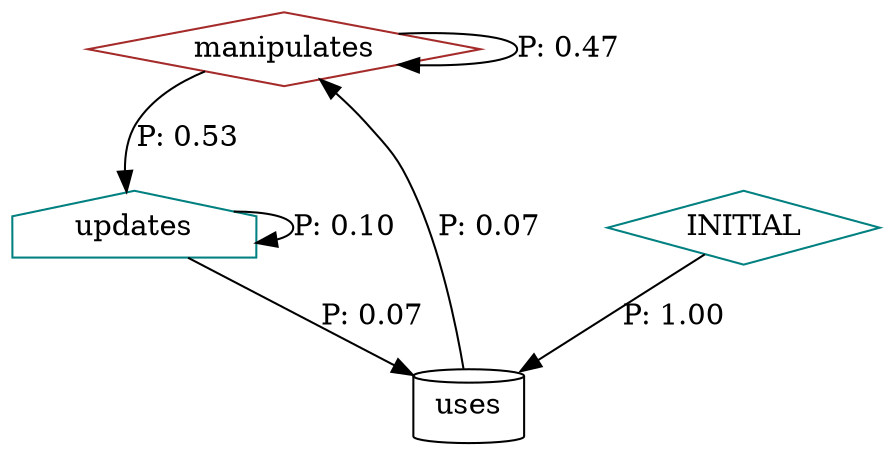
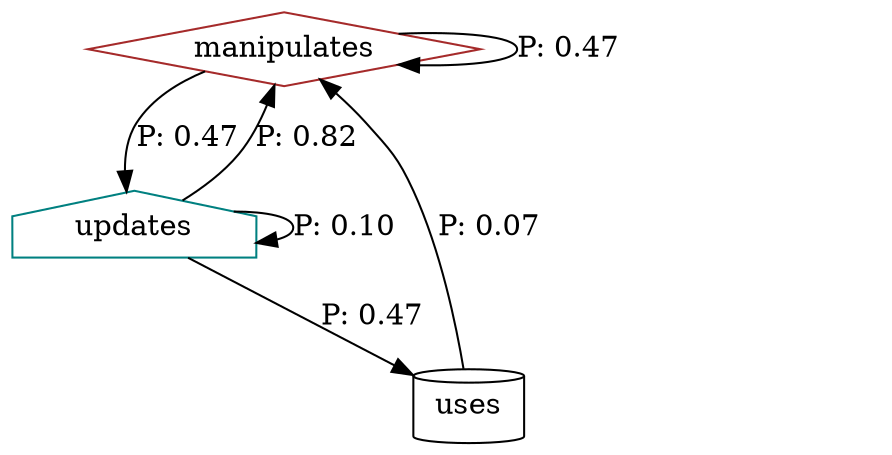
edge "manipulates" -> "updates": label "P: 0.53" -> "P: 0.47"
edge "updates" -> "manipulates": added, label "P: 0.82"
node "INITIAL": removed
edge "updates" -> "uses": label "P: 0.07" -> "P: 0.47"
